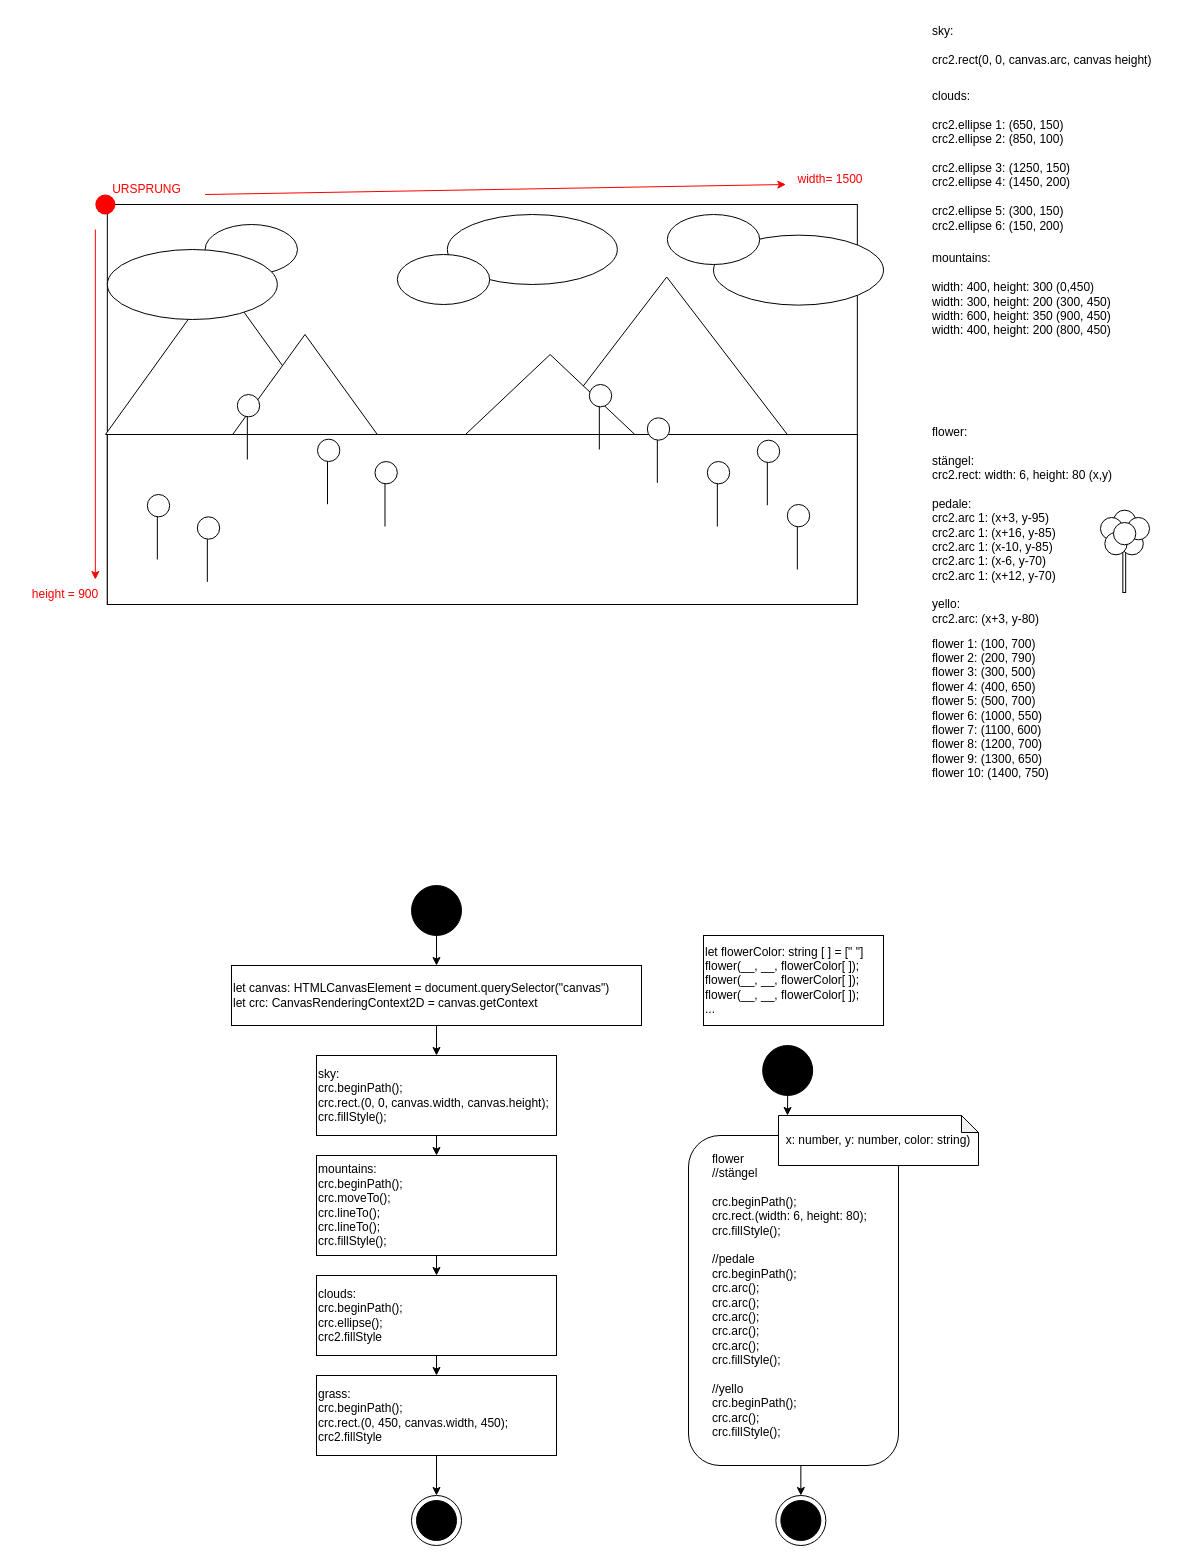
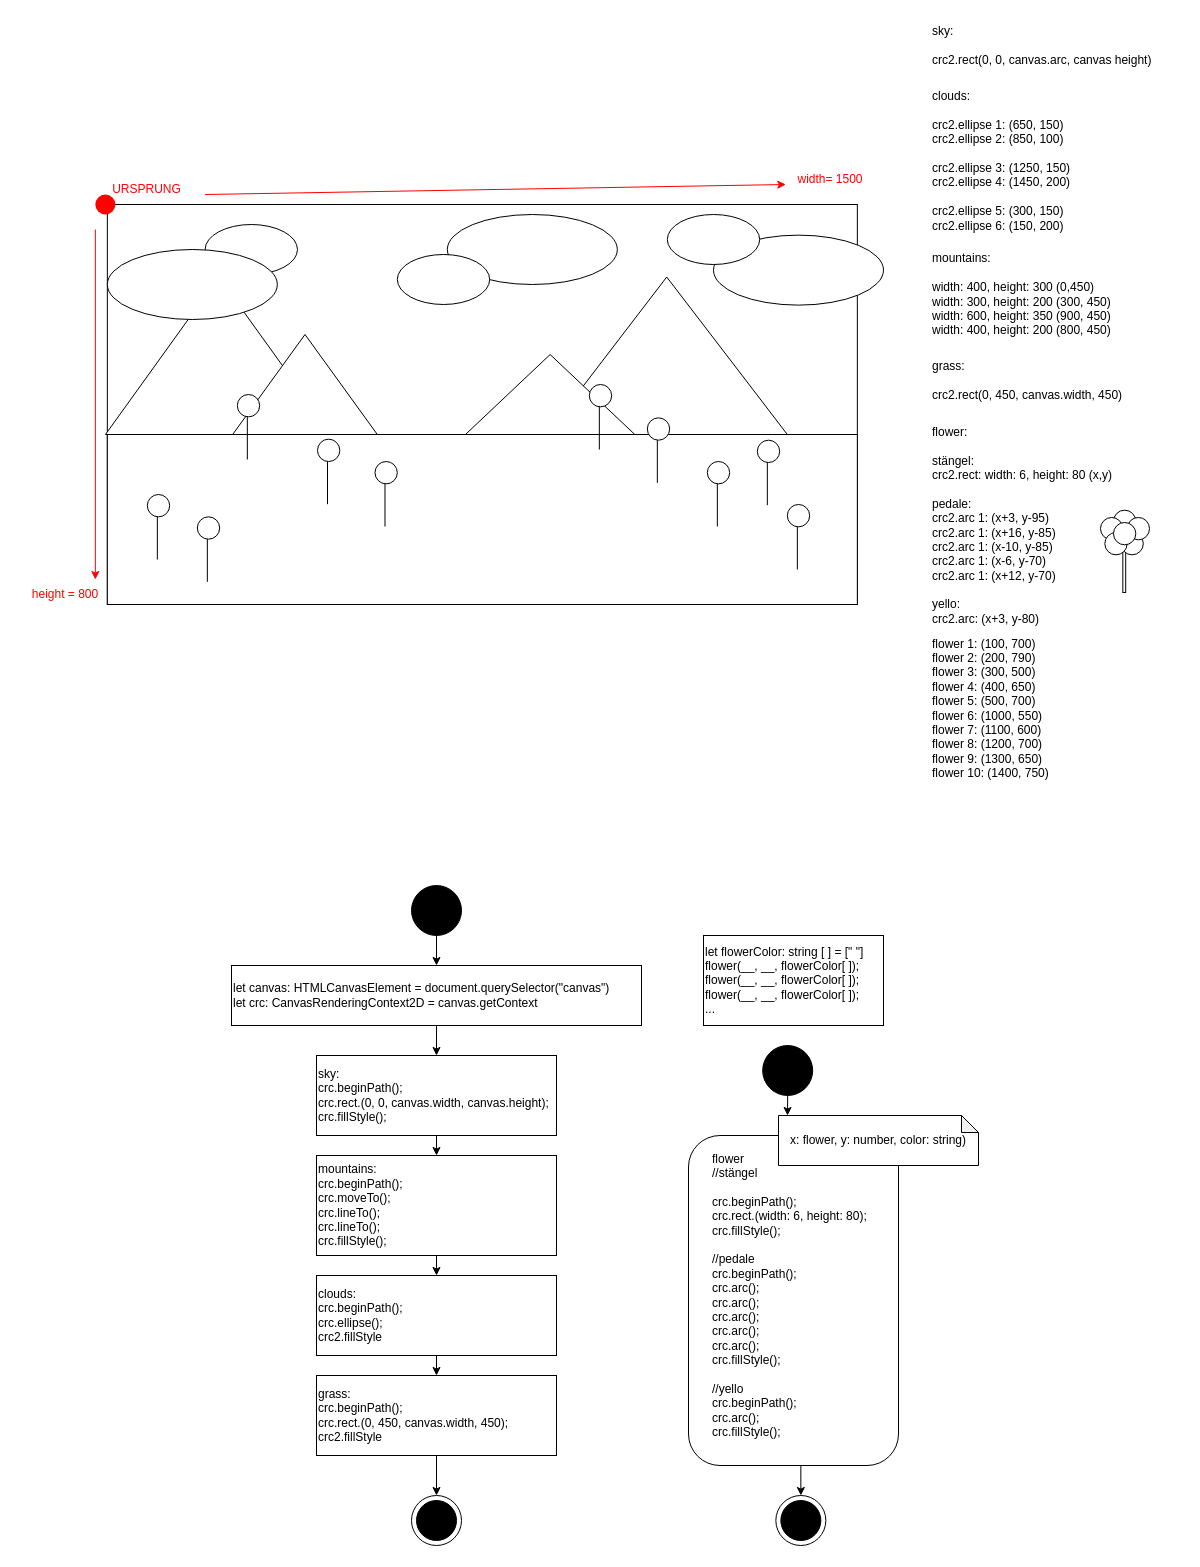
node "grass: crc2.rect(0, 450, canvas.width, 450)": added
node "height = 900": label "height = 900" -> "height = 800"
node "x: number, y: number, color: string)": label "x: number, y: number, color: string)" -> "x: flower, y: number, color: string)"
